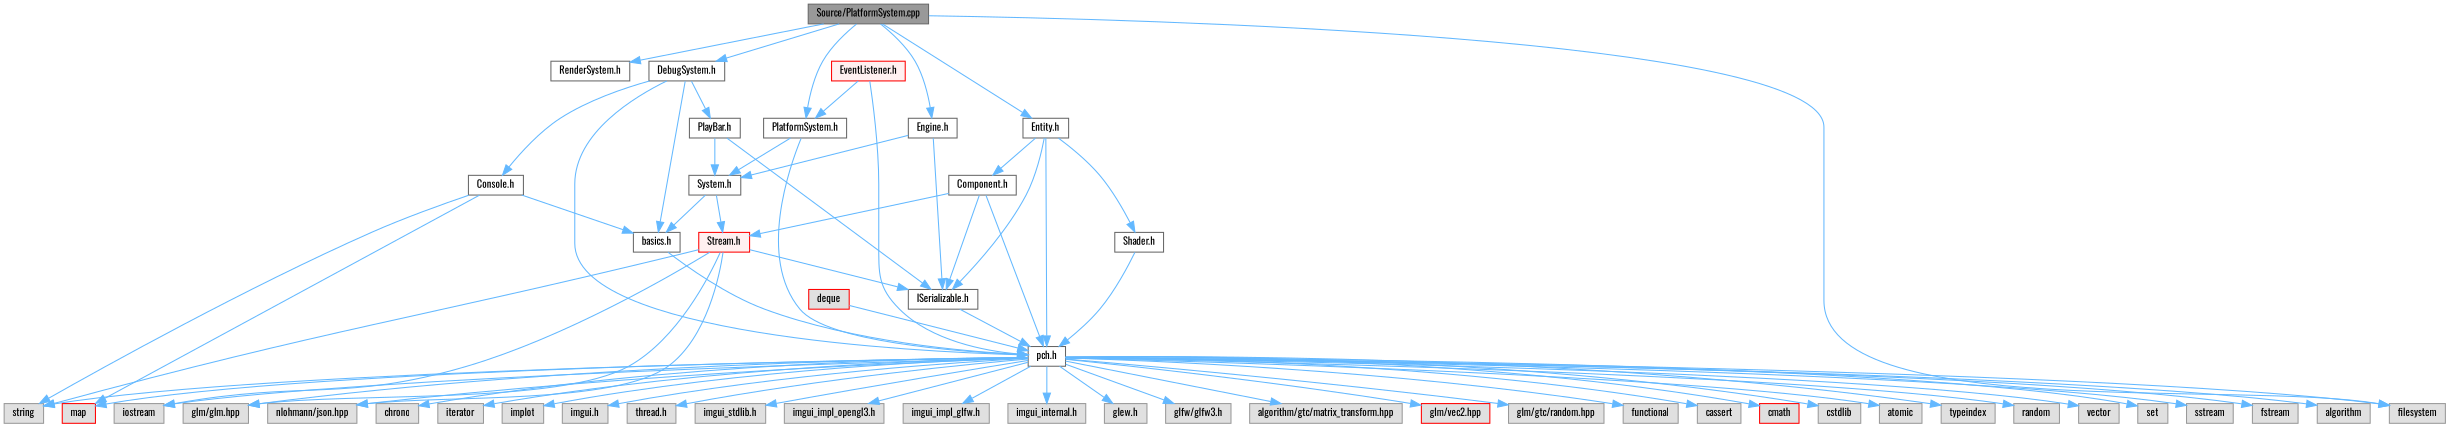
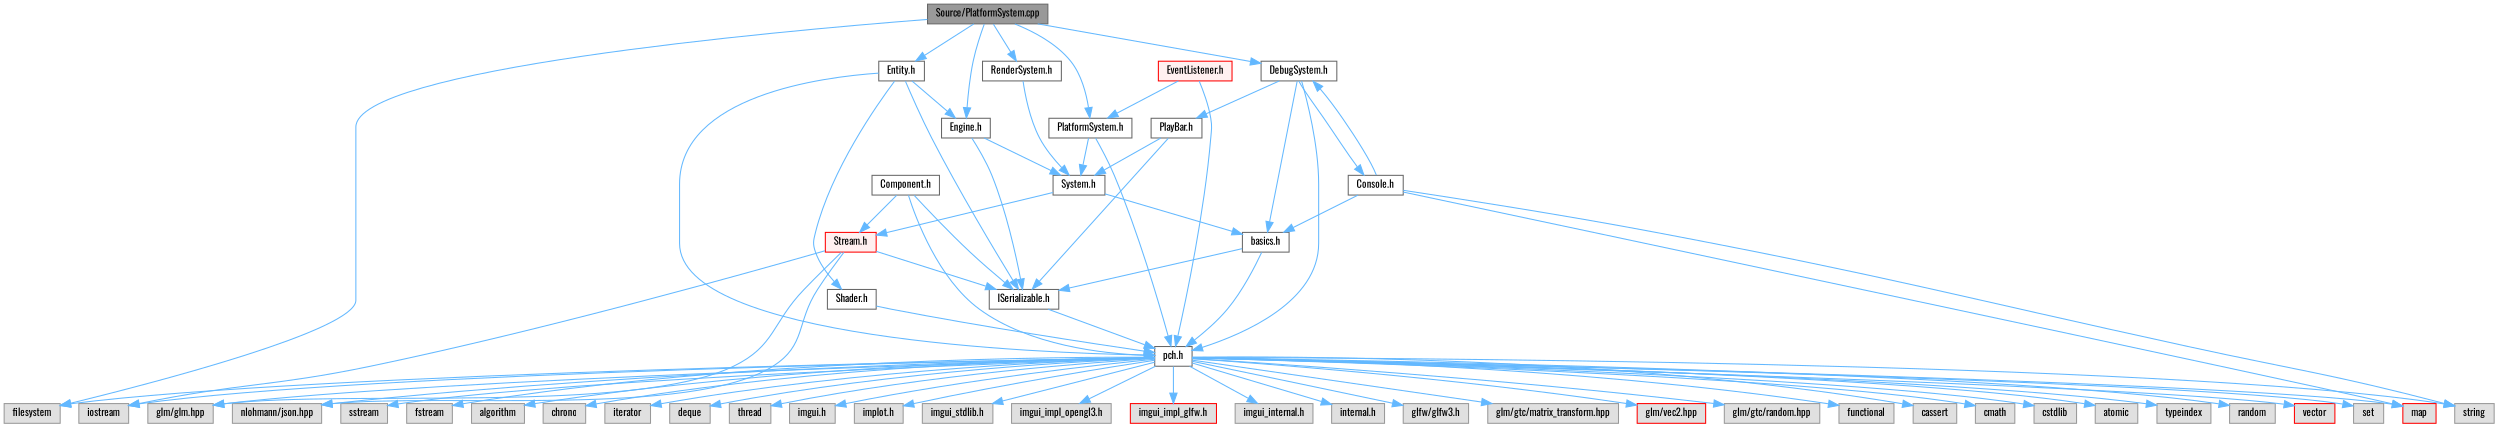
edge "RenderSystem.h" -> "System.h": added
edge "Console.h" -> "DebugSystem.h": added
edge "Entity.h" -> "Component.h": now "Entity.h" -> "Engine.h"
edge "basics.h" -> "ISerializable.h": added
node "deque": color red -> grey60
edge "Stream.h" -> "string": removed
edge "deque" -> "pch.h": reversed
node "implot": label "implot" -> "thread"
node "thread.h": label "thread.h" -> "implot.h"
node "imgui_impl_glfw.h": color grey60 -> red
node "glew.h": label "glew.h" -> "internal.h"
node "algorithm/gtc/matrix_transform.hpp": label "algorithm/gtc/matrix_transform.hpp" -> "glm/gtc/matrix_transform.hpp"
node "cmath": color red -> grey60
node "vector": color grey60 -> red
